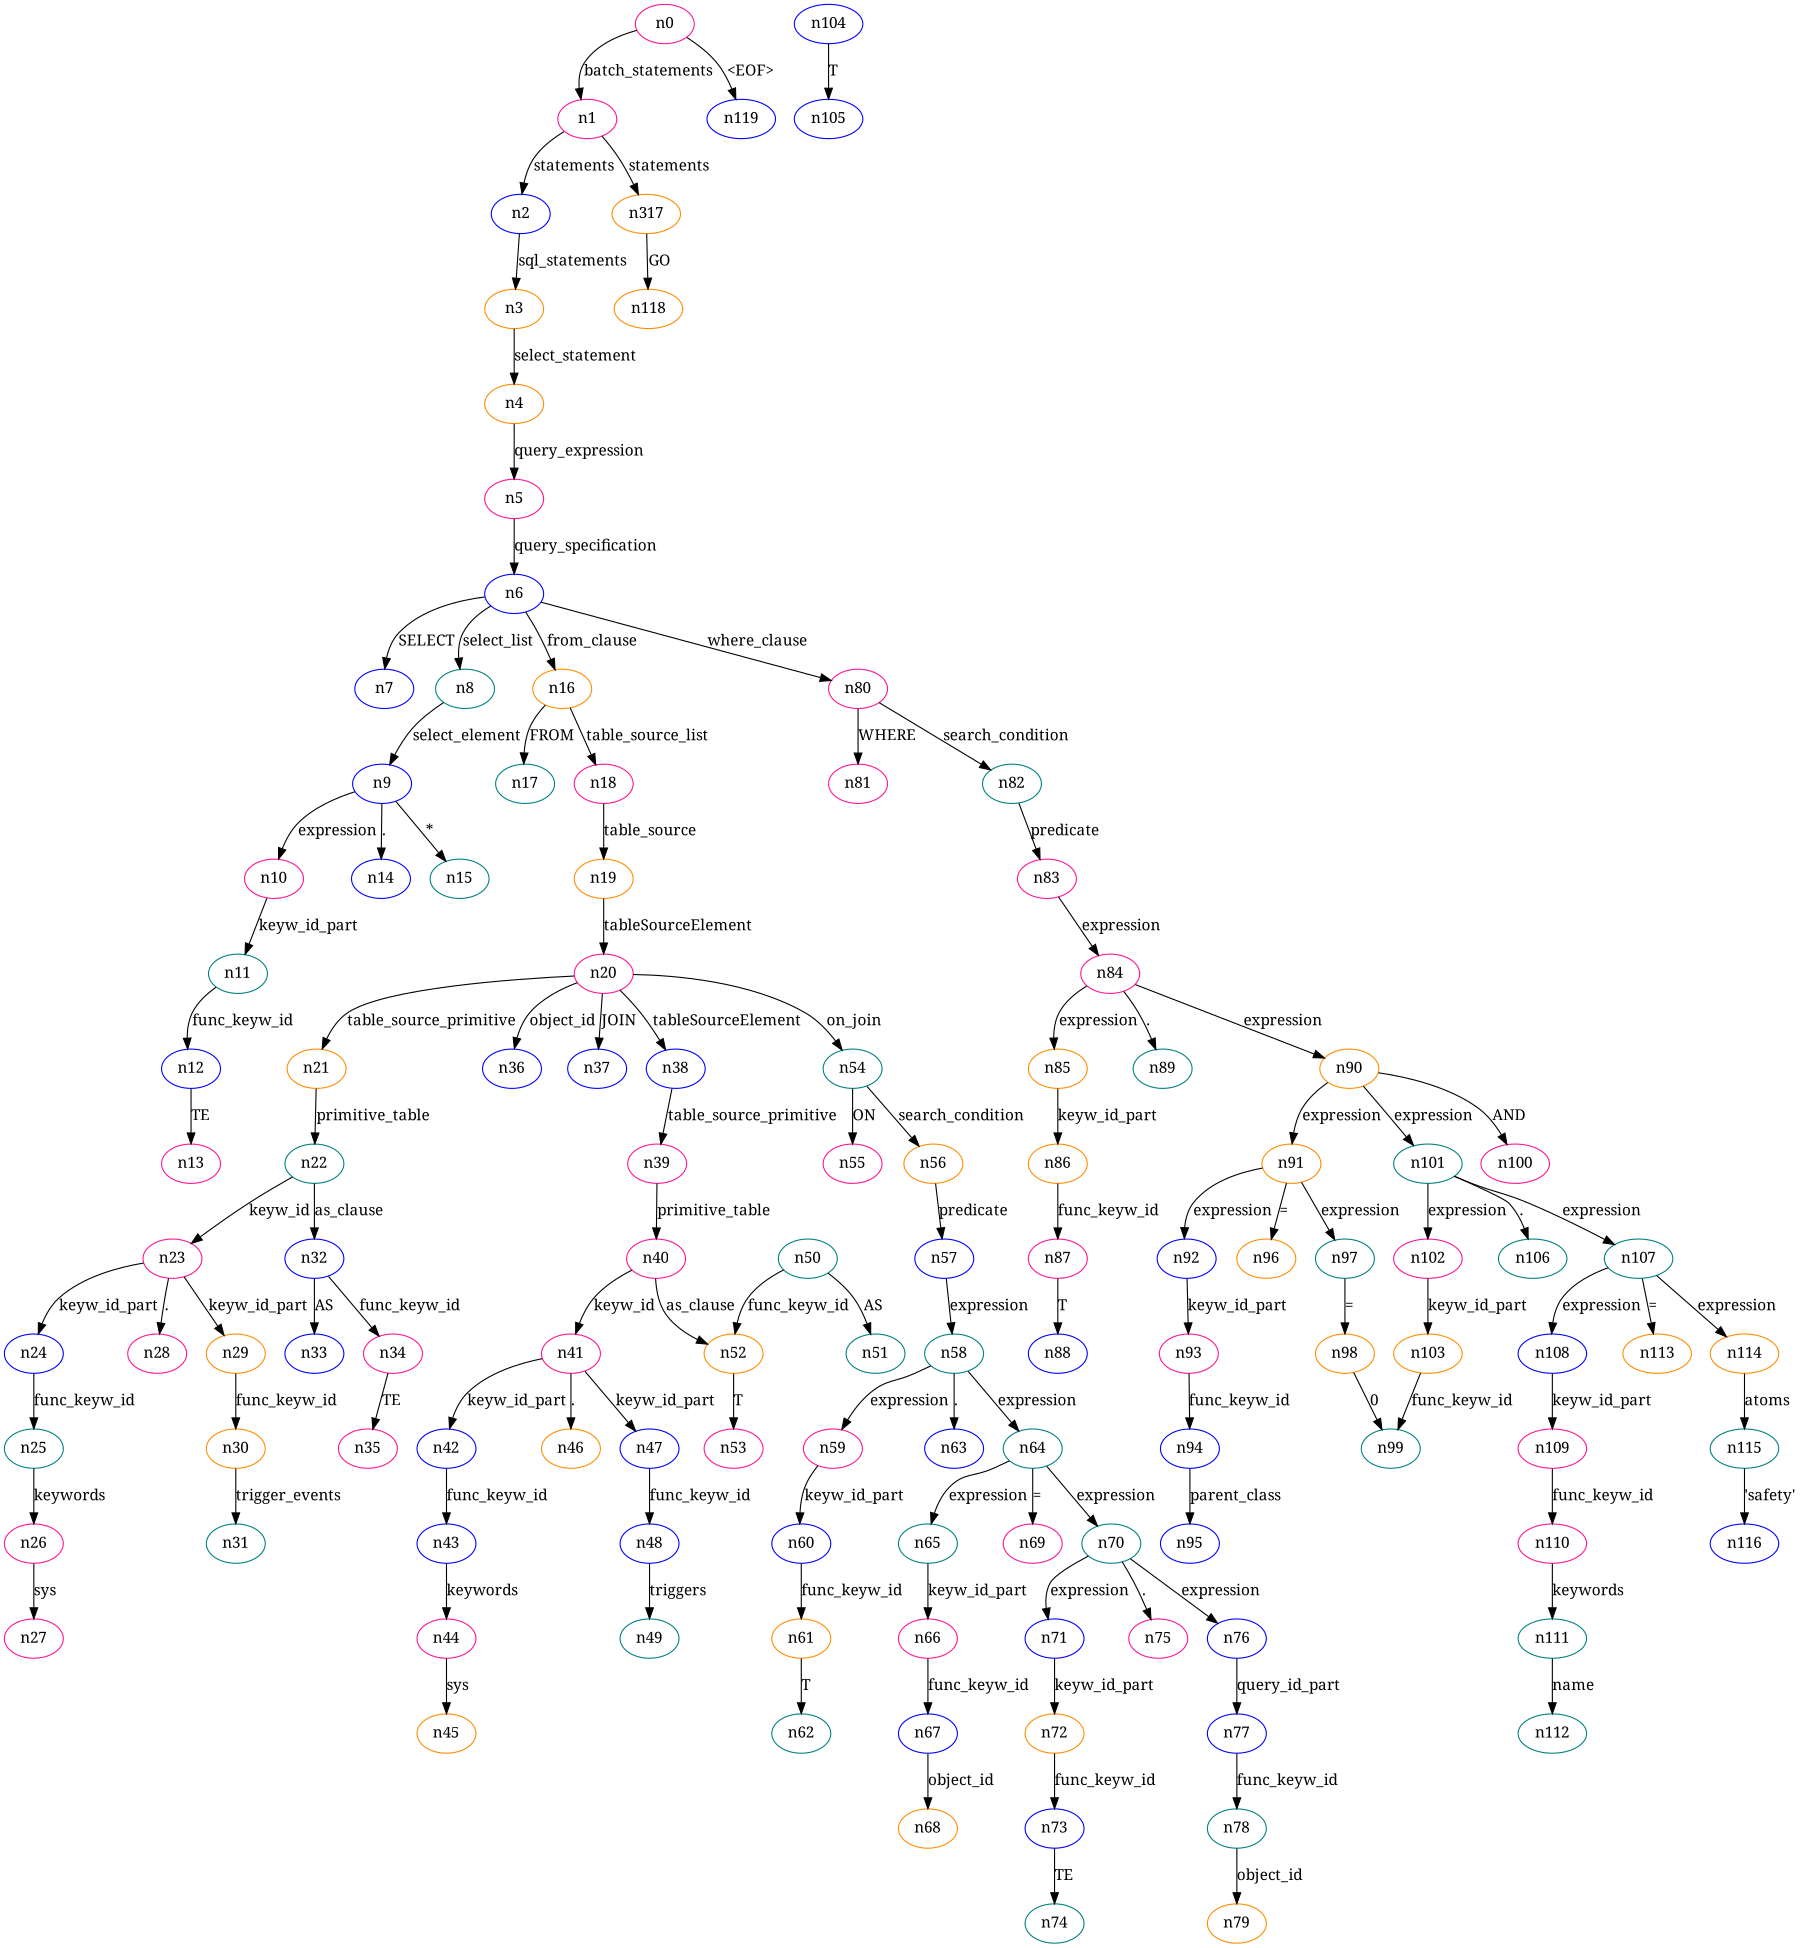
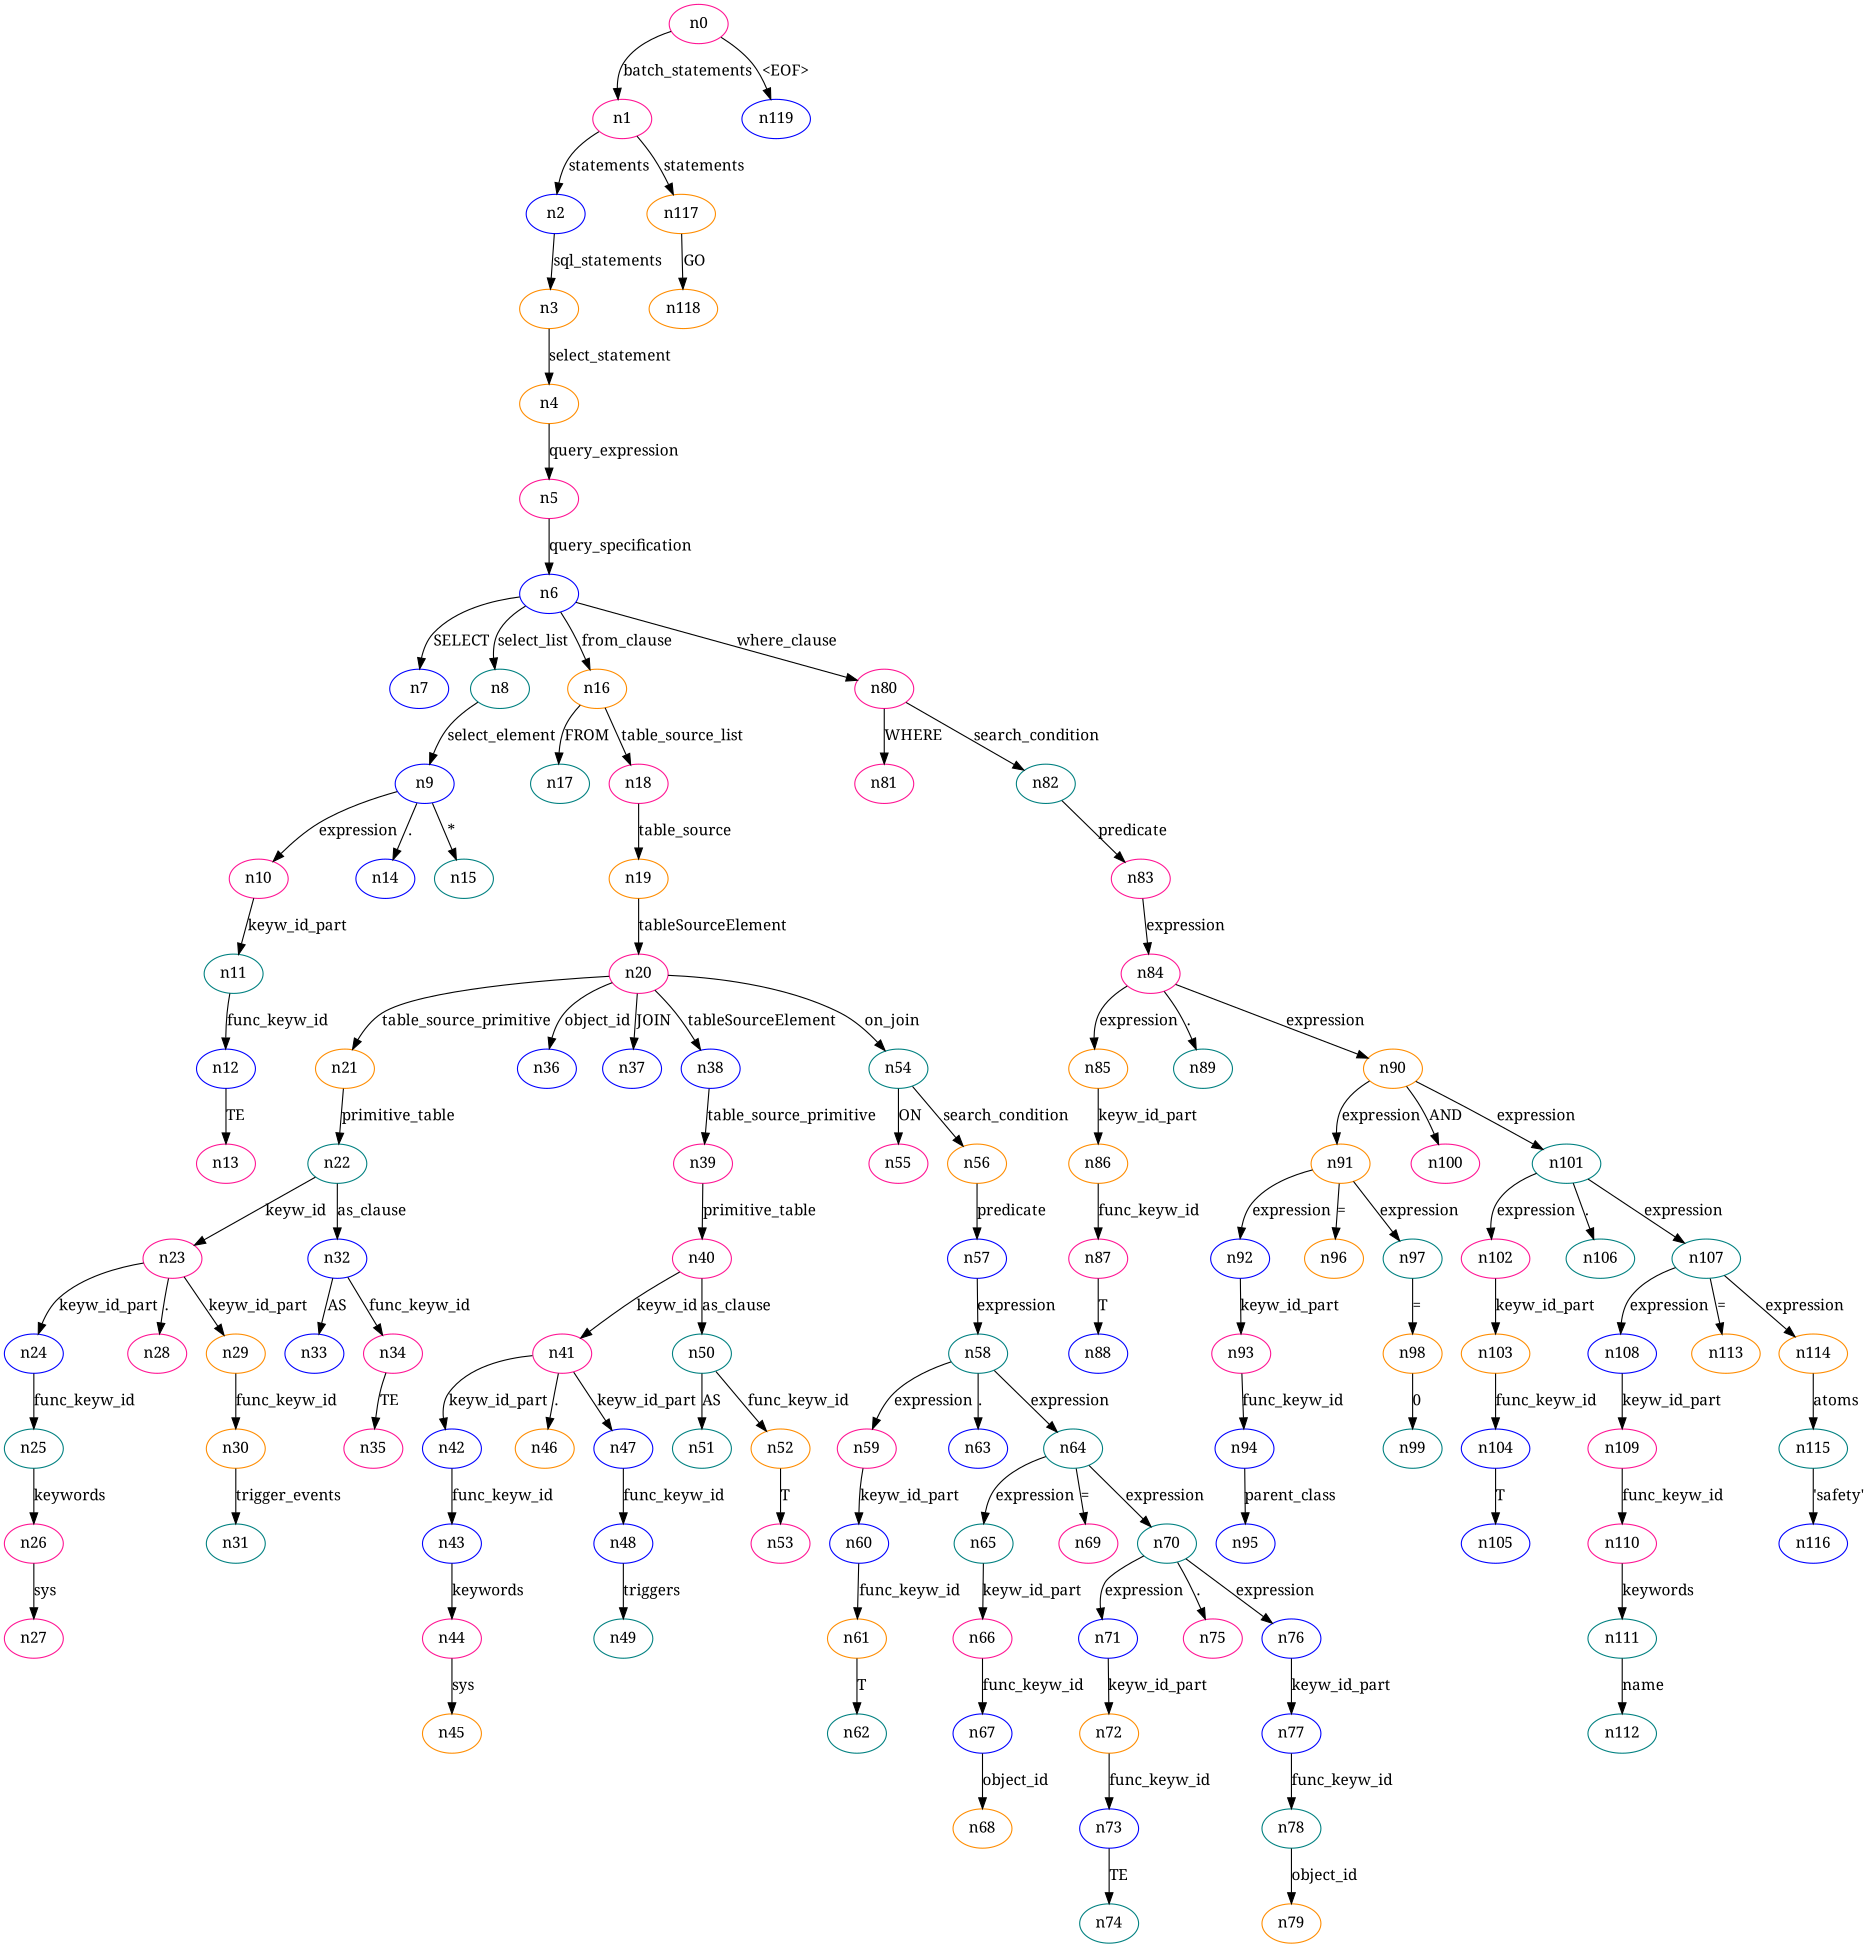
node "n317": label "n317" -> "n117"
edge "n40" -> "n52": now "n40" -> "n50"
edge "n103" -> "n99": now "n103" -> "n104"
edge "n76" -> "n77": label "query_id_part" -> "keyw_id_part"
